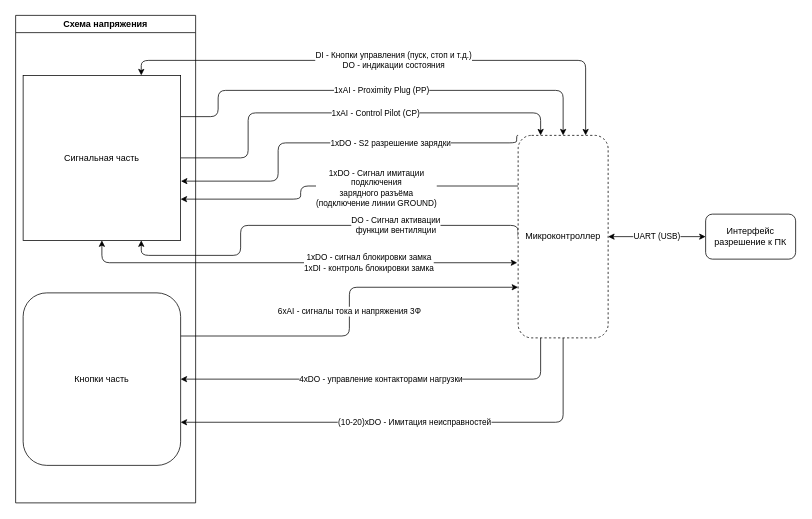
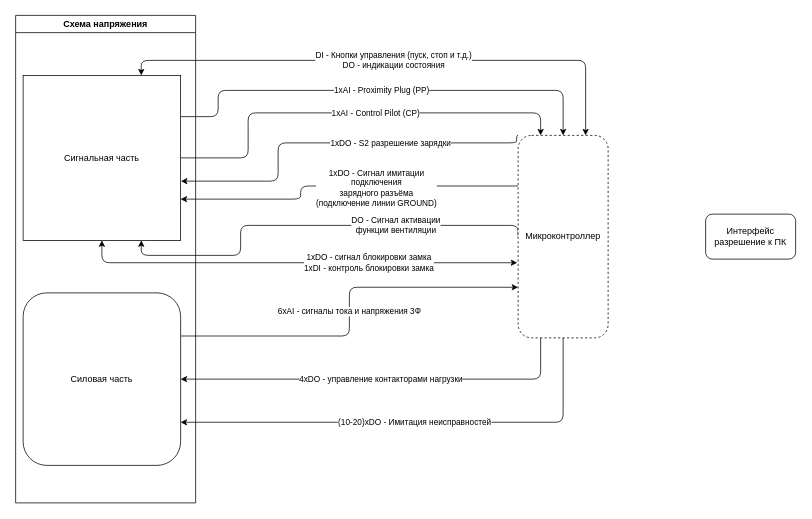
edge "Микроконтроллер" -- "Интерфейс разрешение к ПК": removed, label "UART (USB)"
node "Кнопки часть": label "Кнопки часть" -> "Силовая часть"
